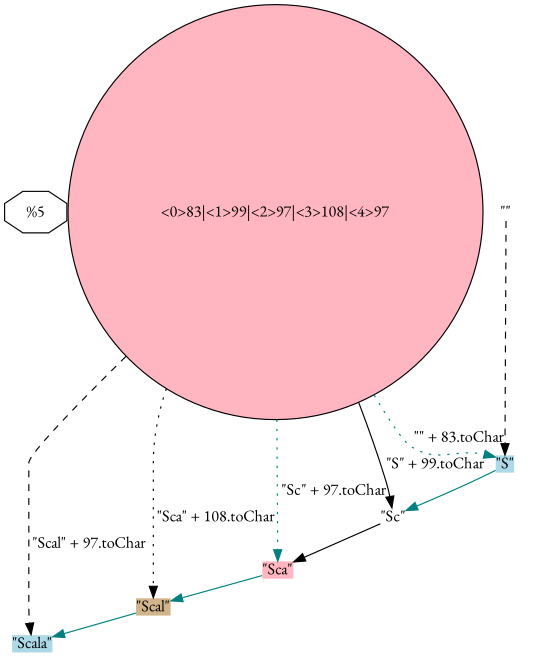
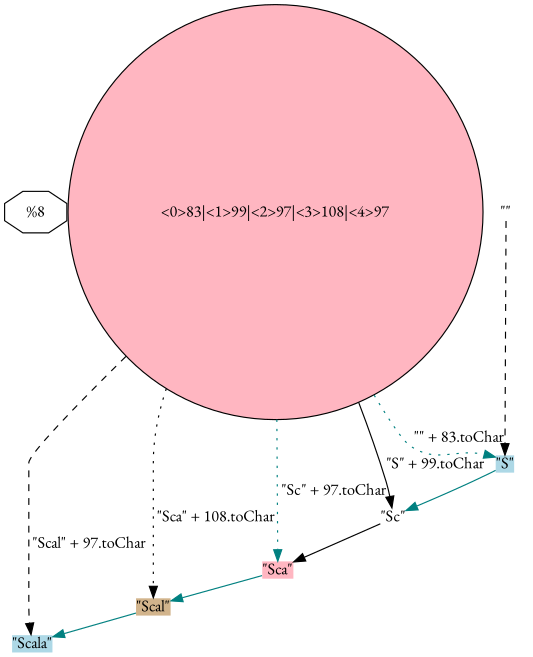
node "%5": label "%5" -> "%8"
